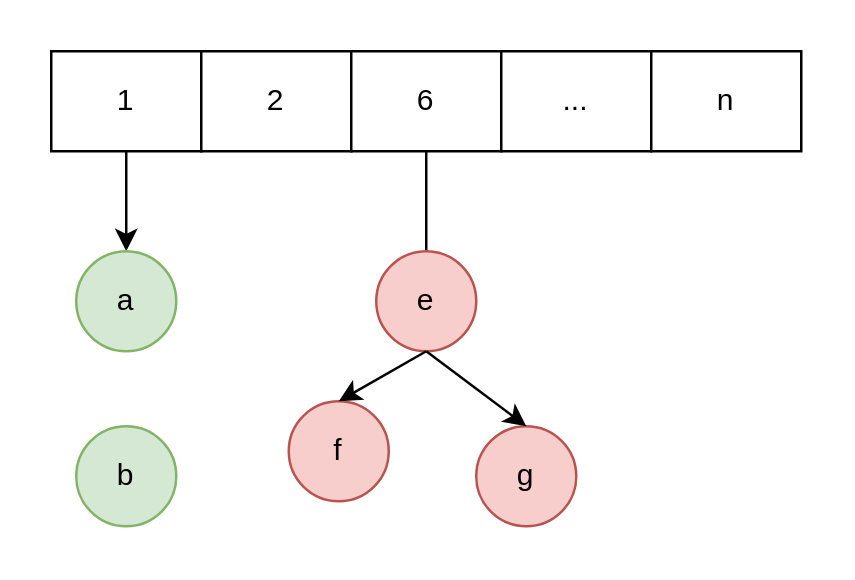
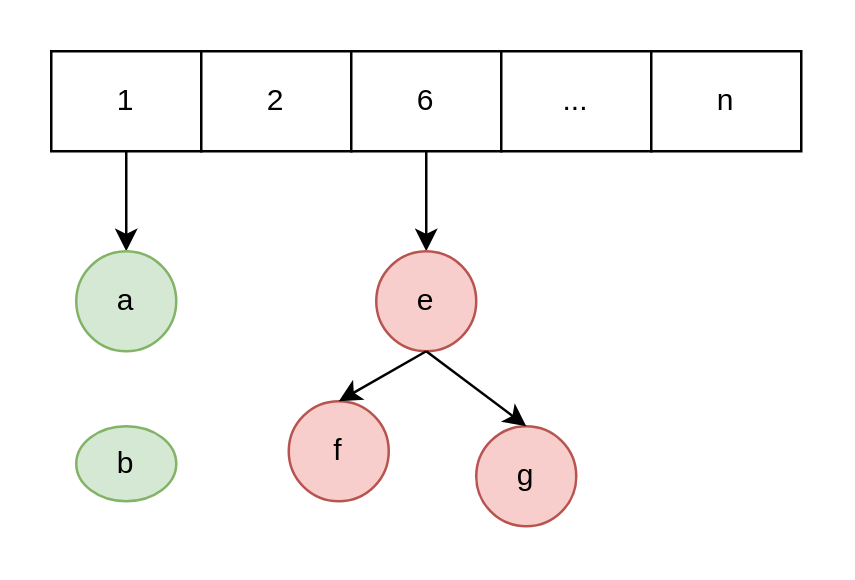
edge "6" -- "e": arrowhead none -> classic
node "b": size 100x100 -> 100x75
